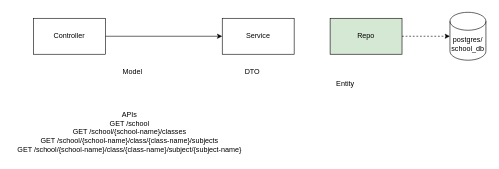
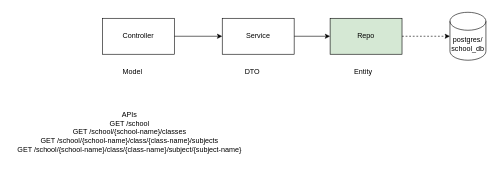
node "Controller": moved (69, 36) -> (138, 36)
edge "Service" -> "Repo": added
node "Entity": moved (345, 84) -> (363, 72)
